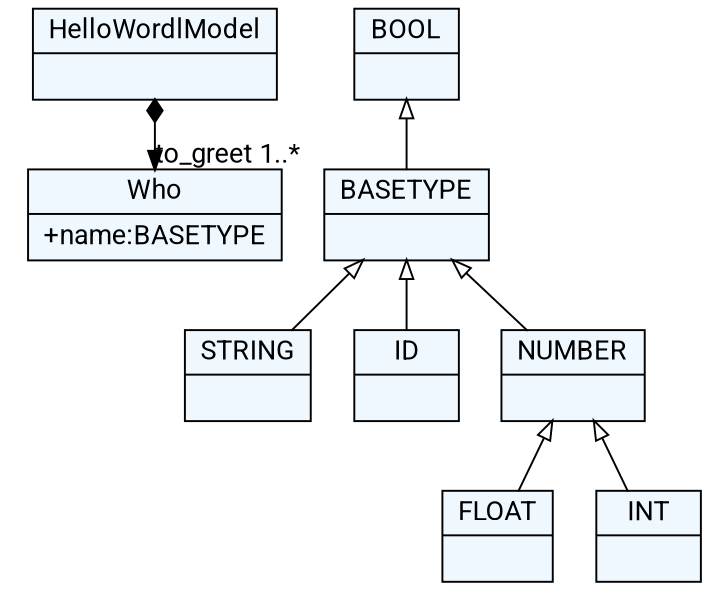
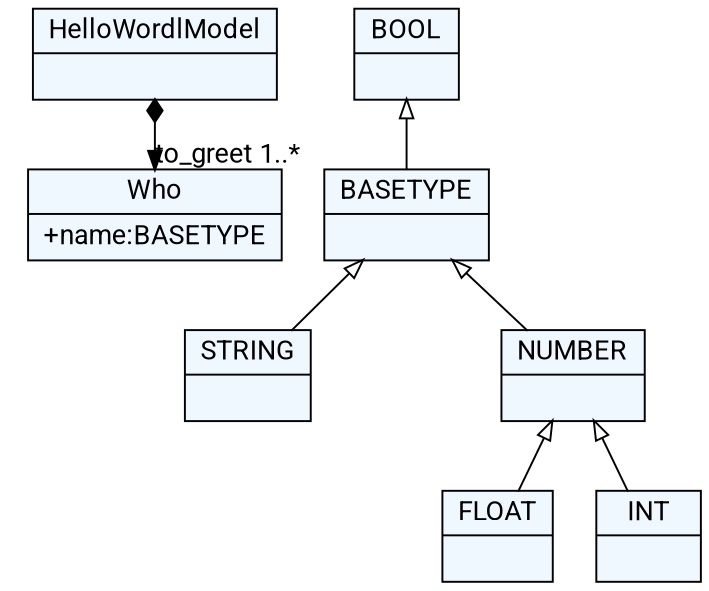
node "ID": removed
